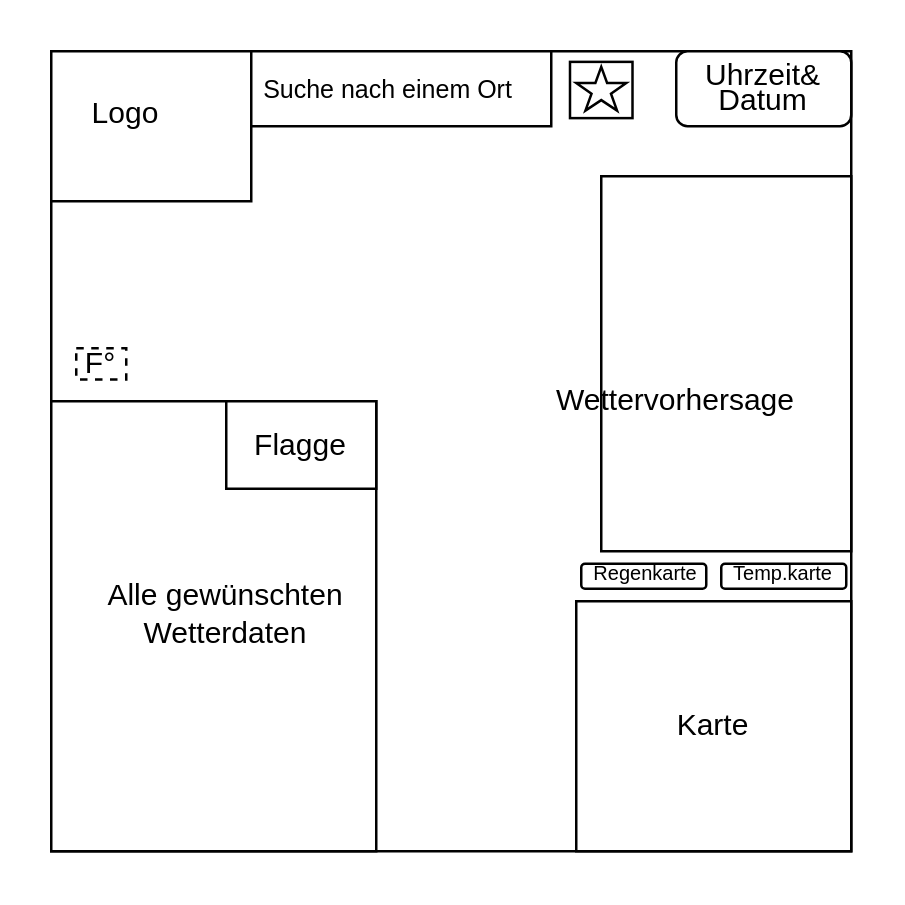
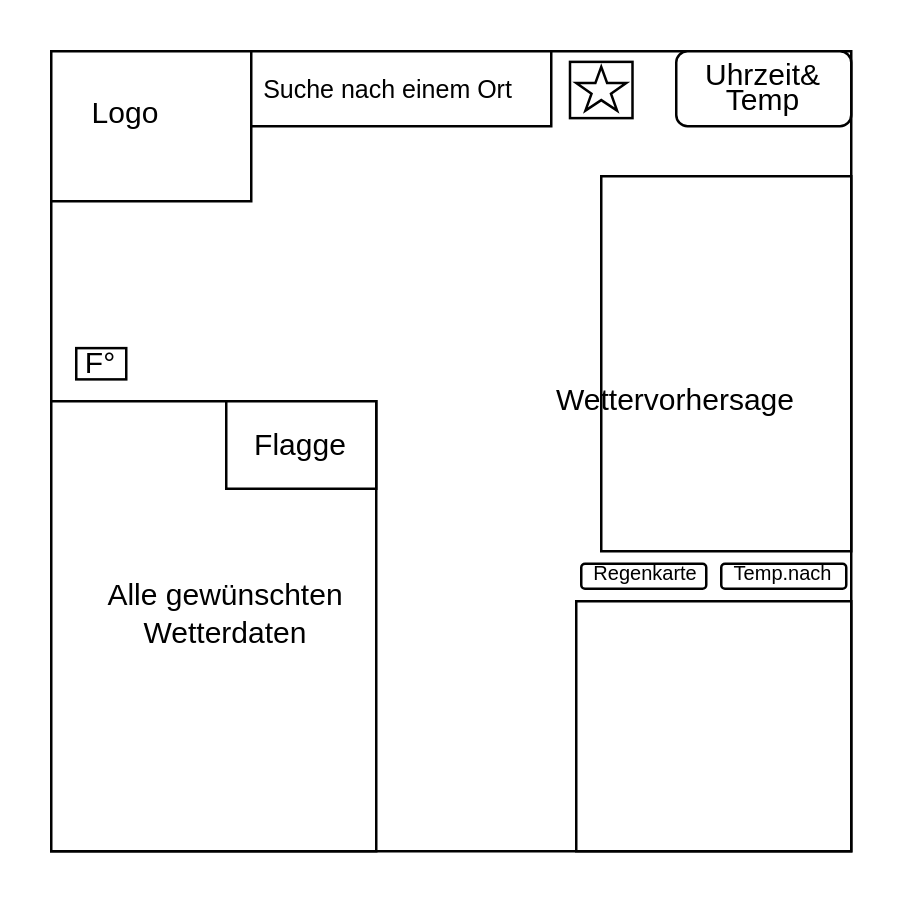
node "Datum": label "Datum" -> "Temp"
node "F°": style dashed -> solid
node "Temp.karte": label "Temp.karte" -> "Temp.nach"
node "Karte": removed
